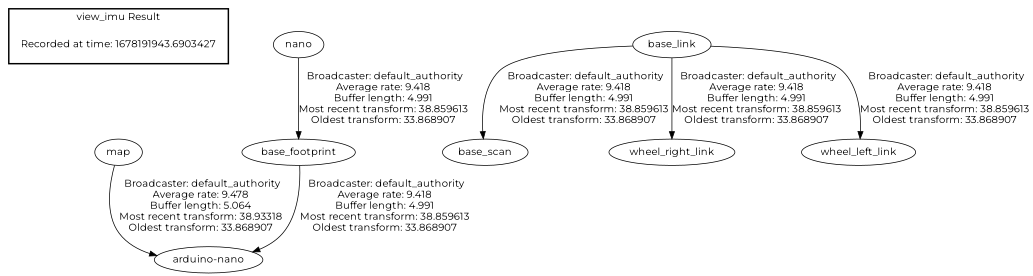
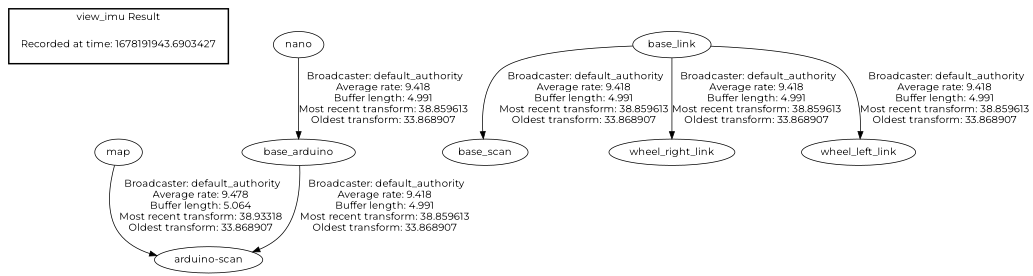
node "base_footprint": label "base_footprint" -> "base_arduino"
node "arduino-nano": label "arduino-nano" -> "arduino-scan"
